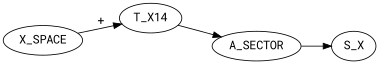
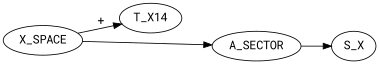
edge "T_X14" -> "A_SECTOR": now "X_SPACE" -> "A_SECTOR"
